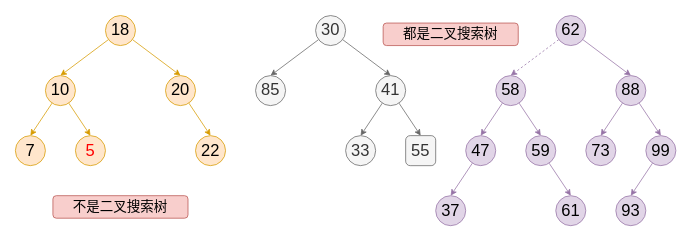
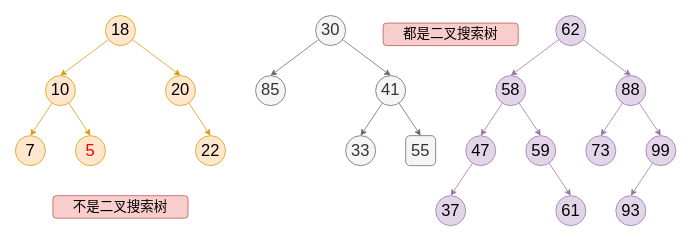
edge "62" -> "58": style dashed -> solid
